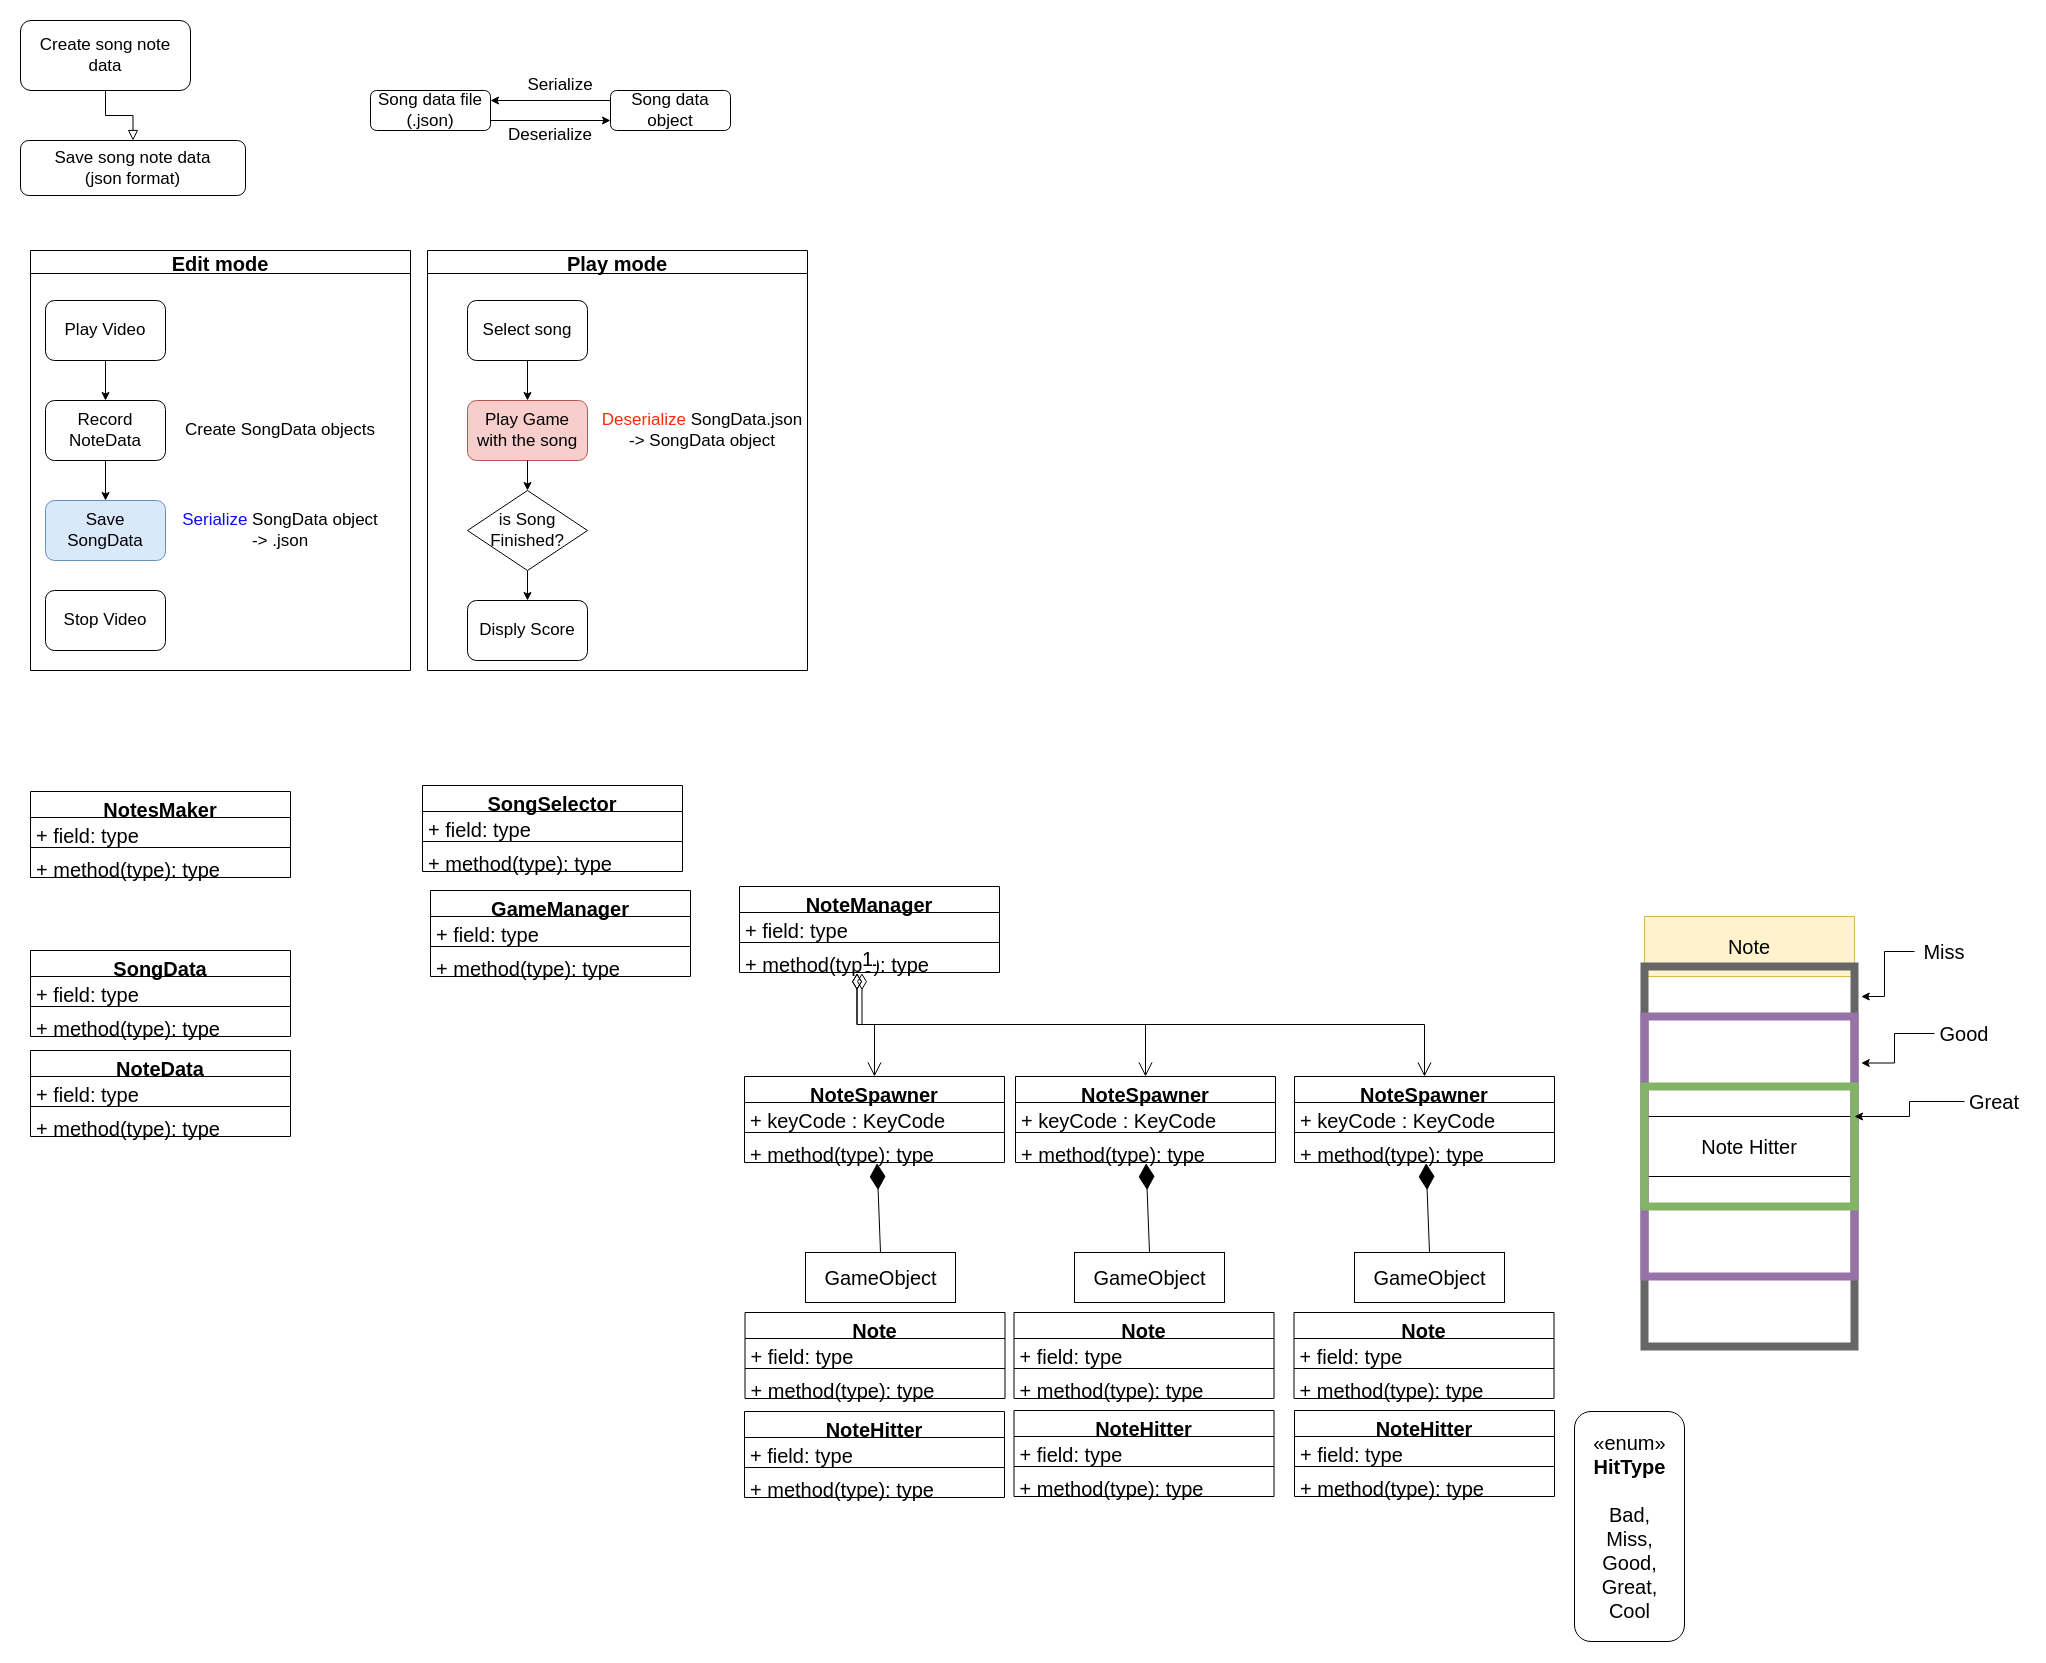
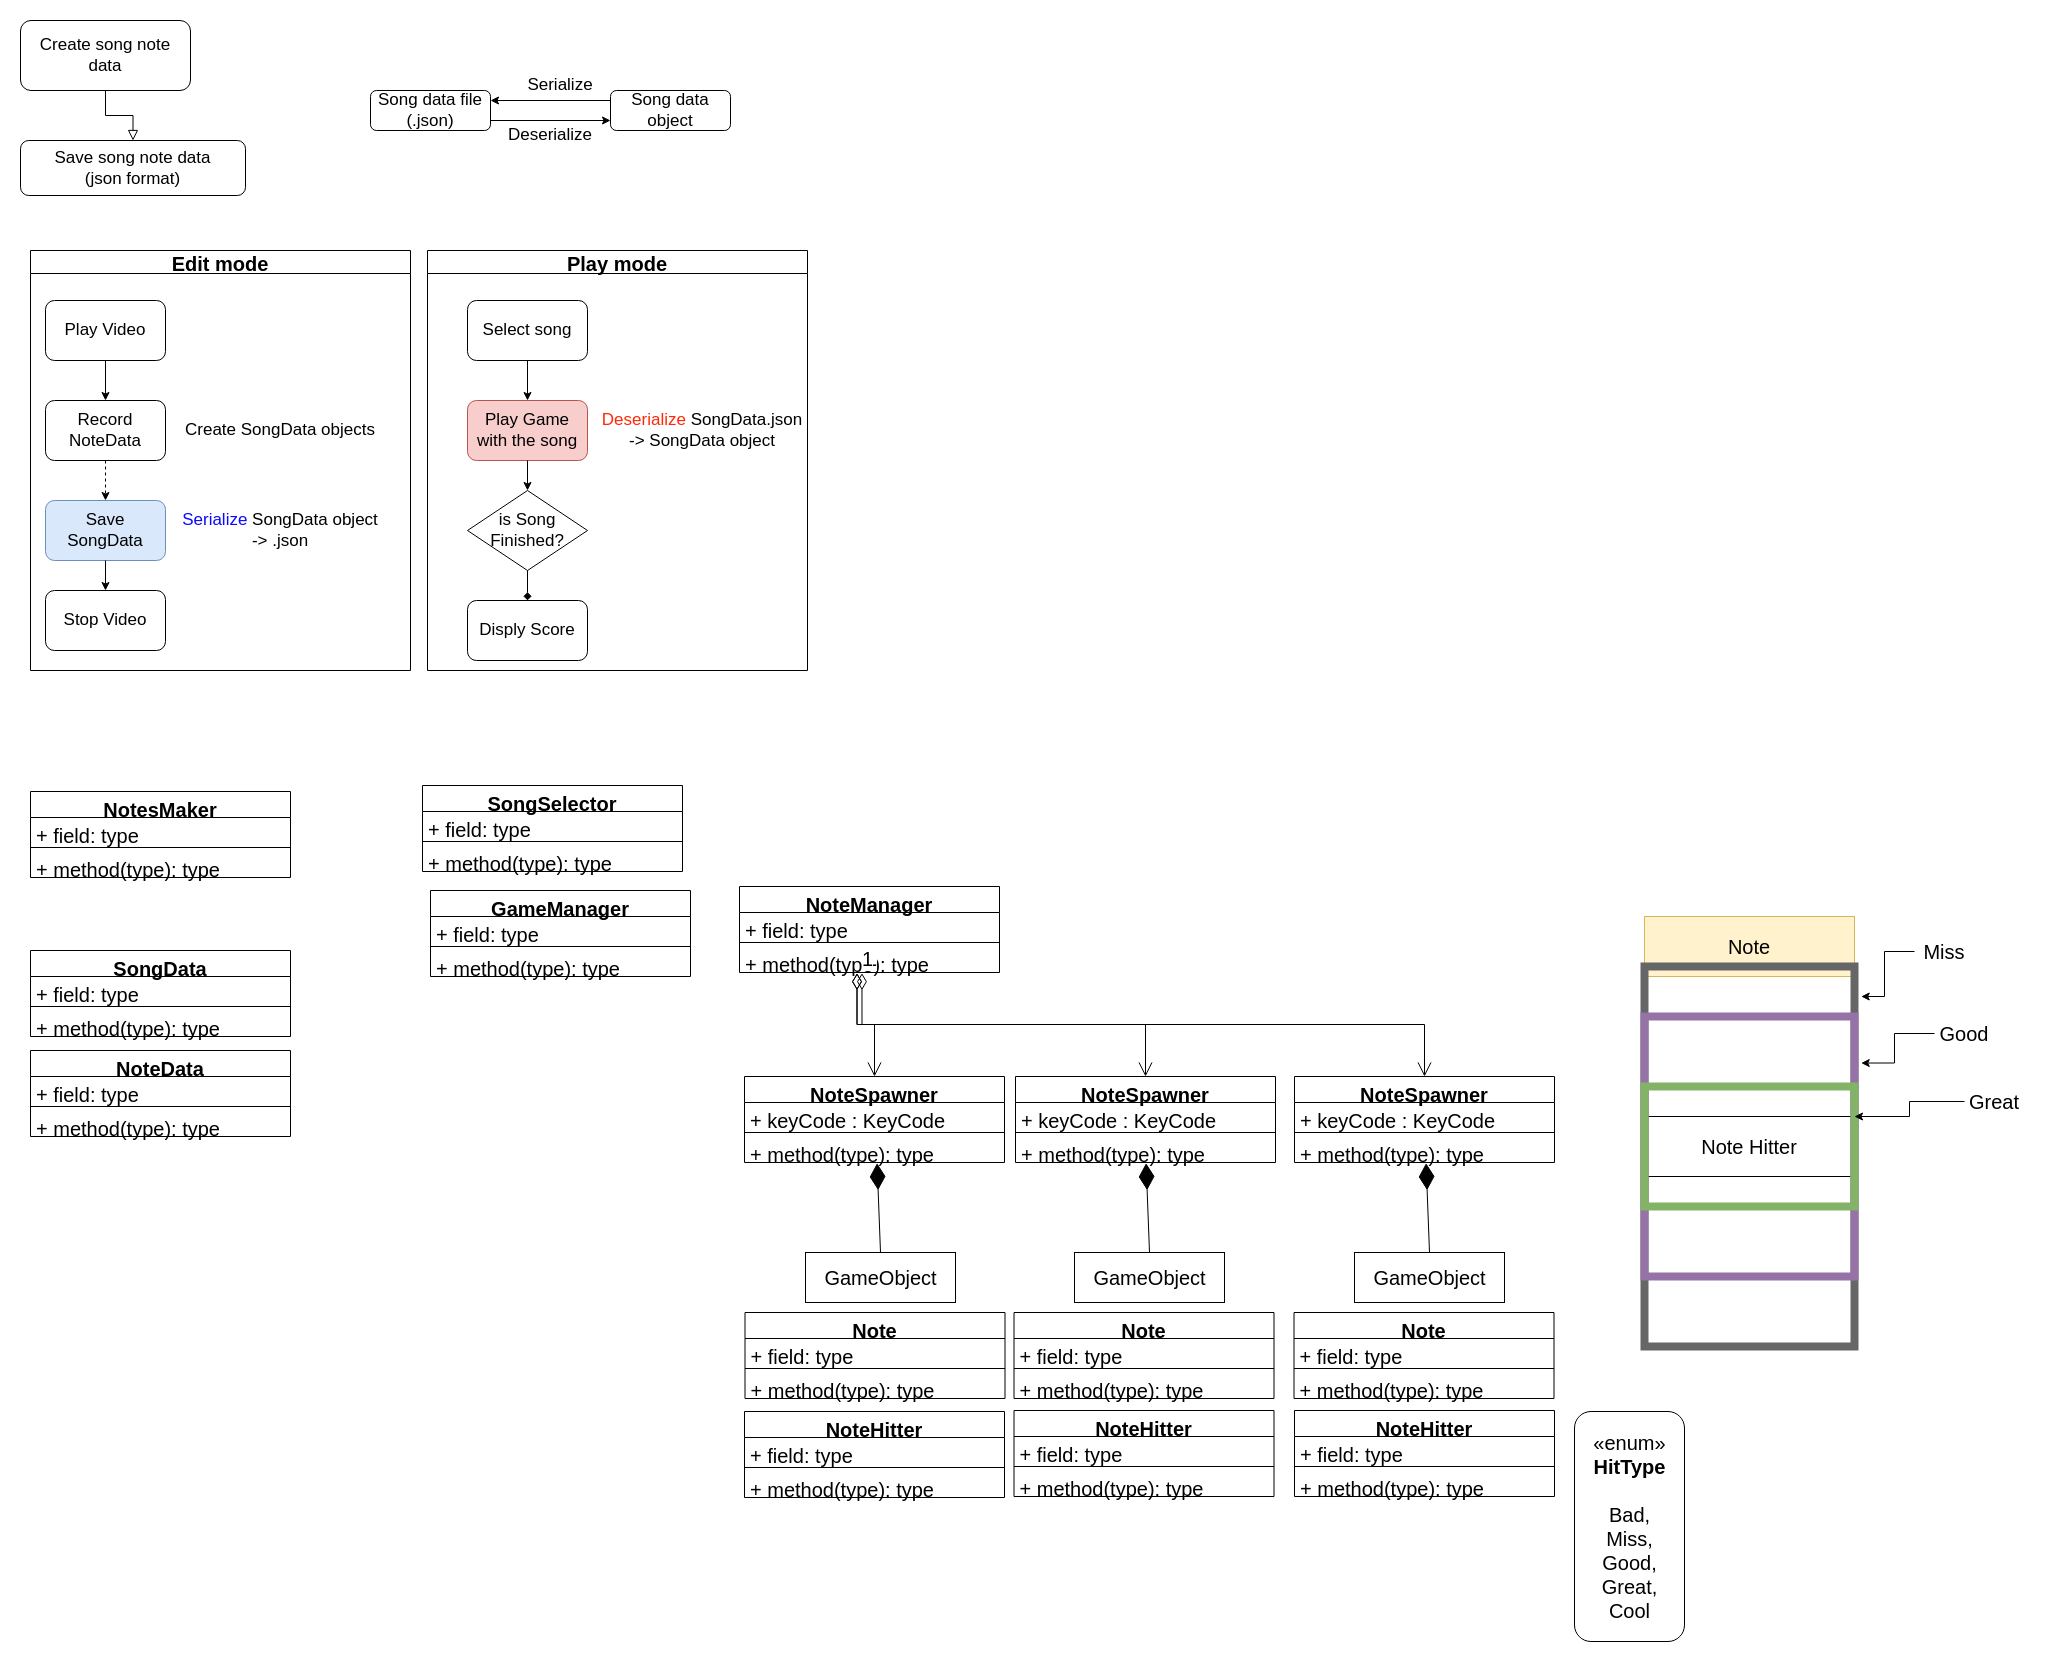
edge "Record NoteData" -> "Save SongData": style solid -> dashed
edge "Save SongData" -> "Stop Video": added
edge "is Song Finished?" -> "Disply Score": arrowhead classic -> diamond
